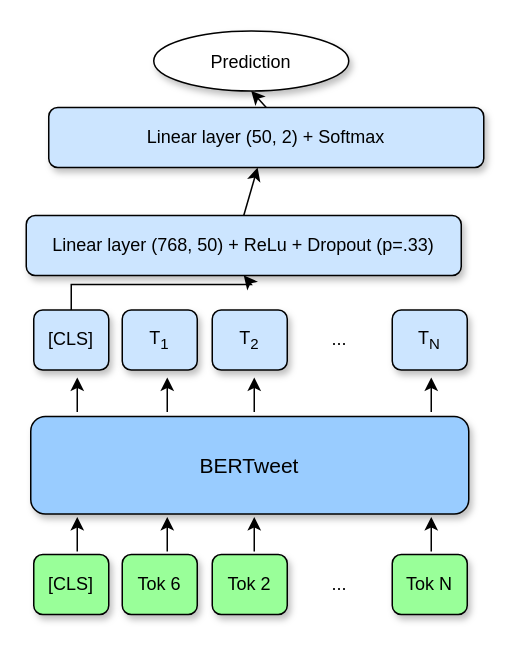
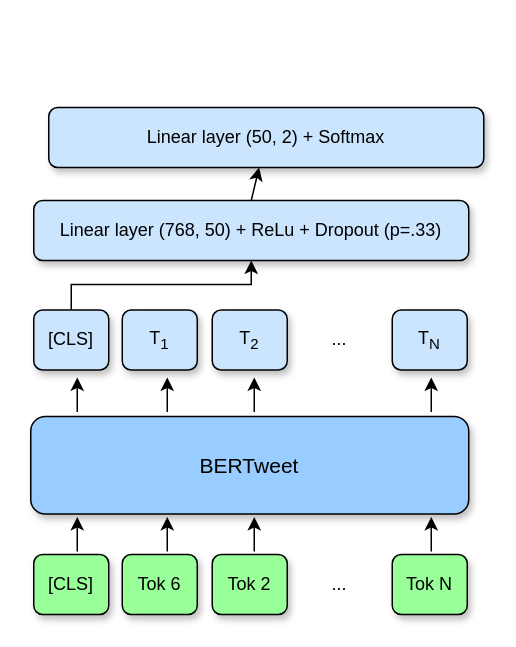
node "Prediction": removed
edge "Linear layer (50, 2) + Softmax" -> "Prediction": removed
node "Linear layer (768, 50) + ReLu + Dropout (p=.33)": moved (244, 245) -> (251, 230)
